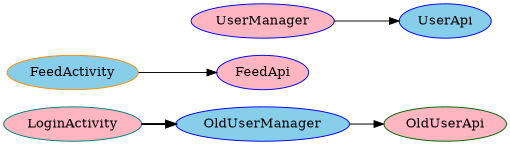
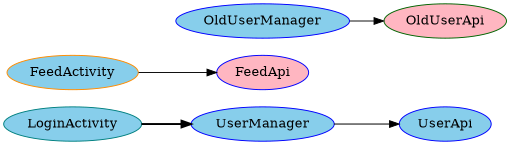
node "UserManager": fillcolor lightpink -> skyblue
node "LoginActivity": fillcolor lightpink -> skyblue
edge "LoginActivity" -> "OldUserManager": now "LoginActivity" -> "UserManager"
